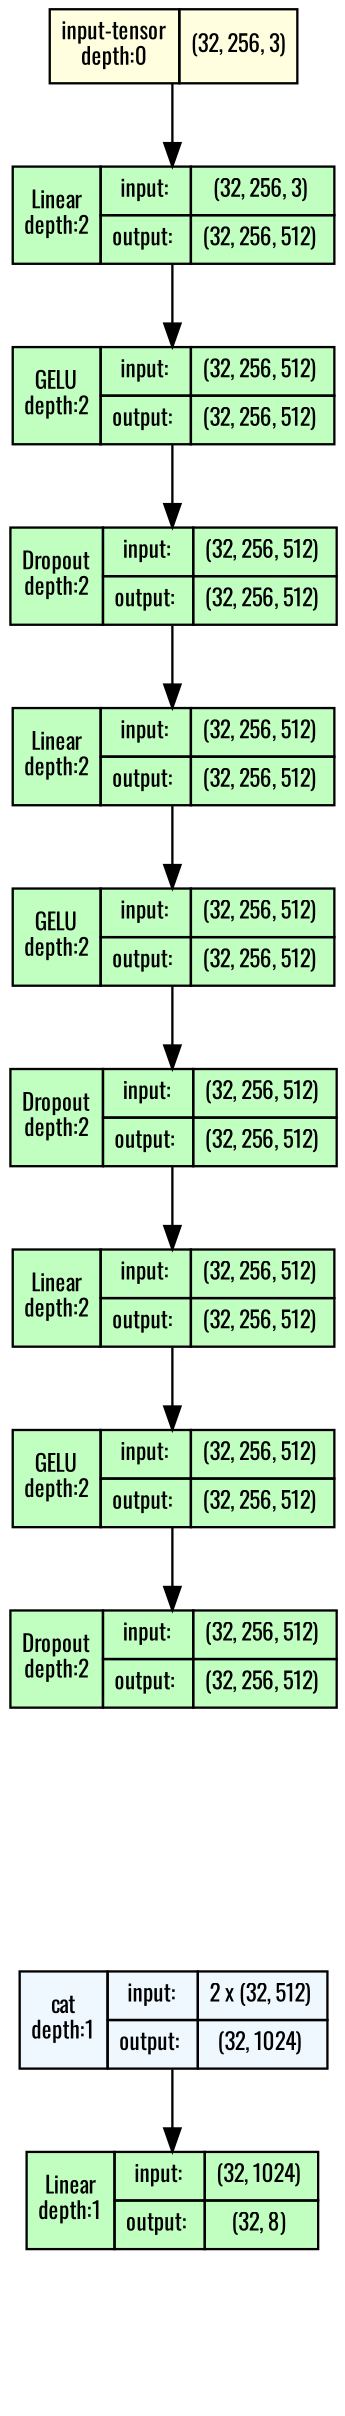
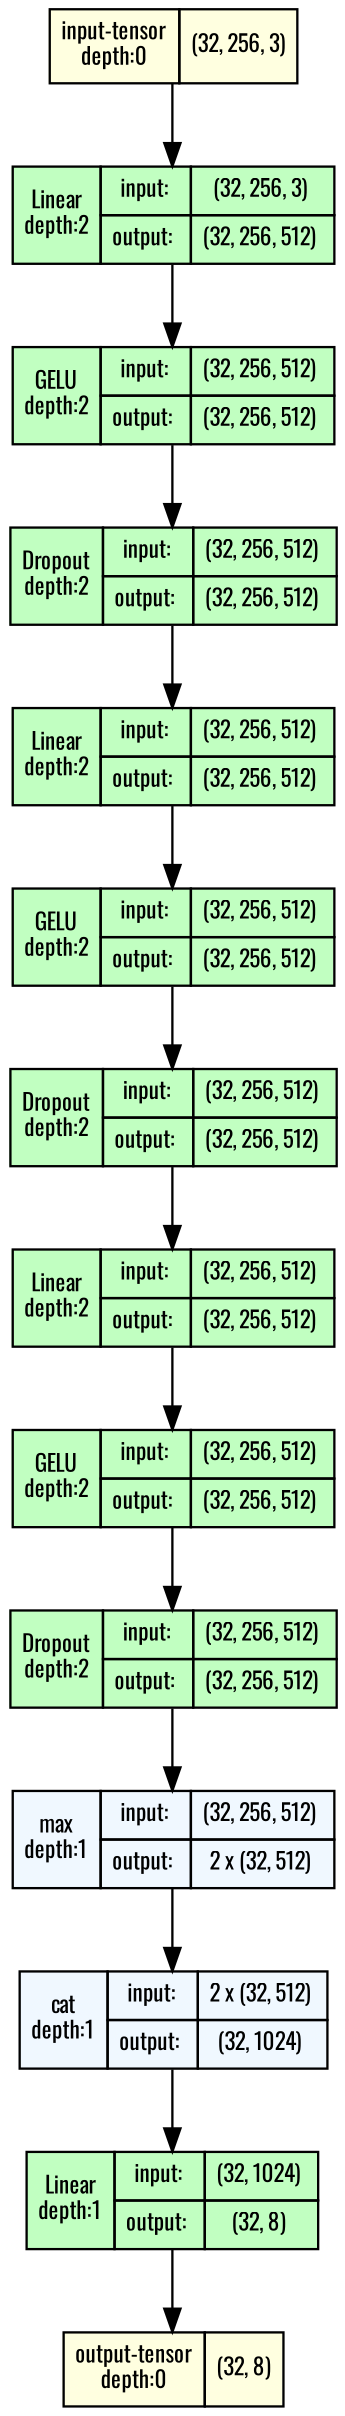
node "max": added
node "output-tensor": added
